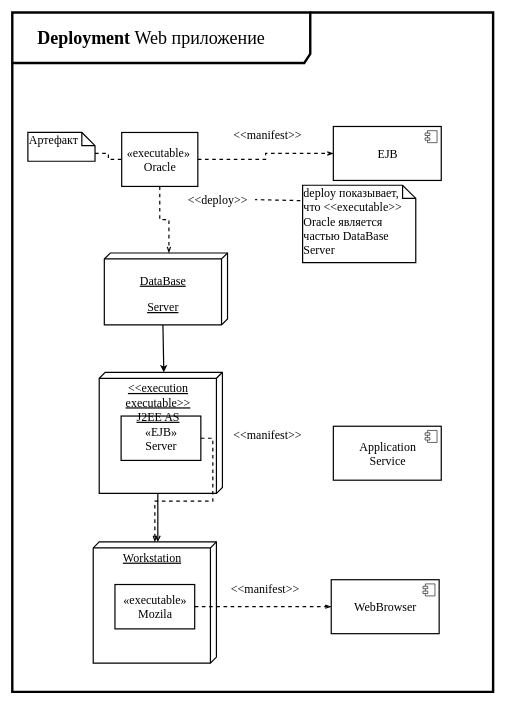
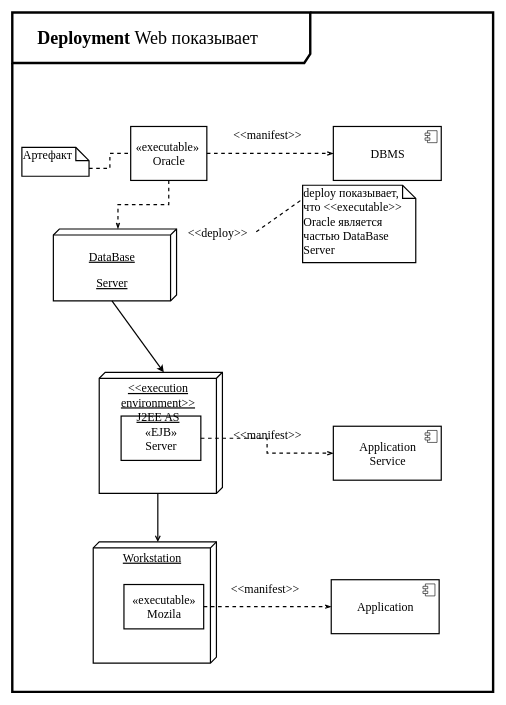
node "Deployment Web приложение": label "Deployment Web приложение" -> "Deployment Web показывает"
node "Артефакт": moved (62, 147) -> (56, 162)
node "EJB": label "EJB" -> "DBMS"
node "«executable» Oracle": moved (160, 159) -> (169, 153)
node "<<deploy>>": moved (218, 200) -> (218, 233)
node "DataBase Server": moved (166, 289) -> (115, 265)
node "<<execution executable>> J2EE AS": label "<<execution executable>> J2EE AS" -> "<<execution environment>> J2EE AS"
edge "«EJB»Server" -> "Workstation": now "«EJB»Server" -> "Application Service"
node "«executable»Mozila": moved (155, 607) -> (164, 607)
node "WebBrowser": label "WebBrowser" -> "Application"
